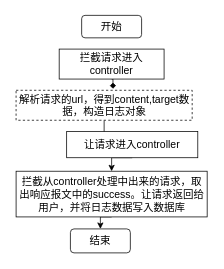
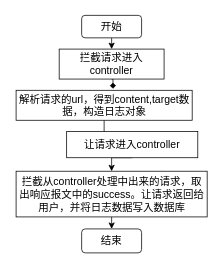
edge "开始" -> "拦截请求进入controller": added
node "解析请求的url，得到content,target数据，构造日志对象": style dashed -> solid
node "结束": moved (100, 241) -> (111, 241)
